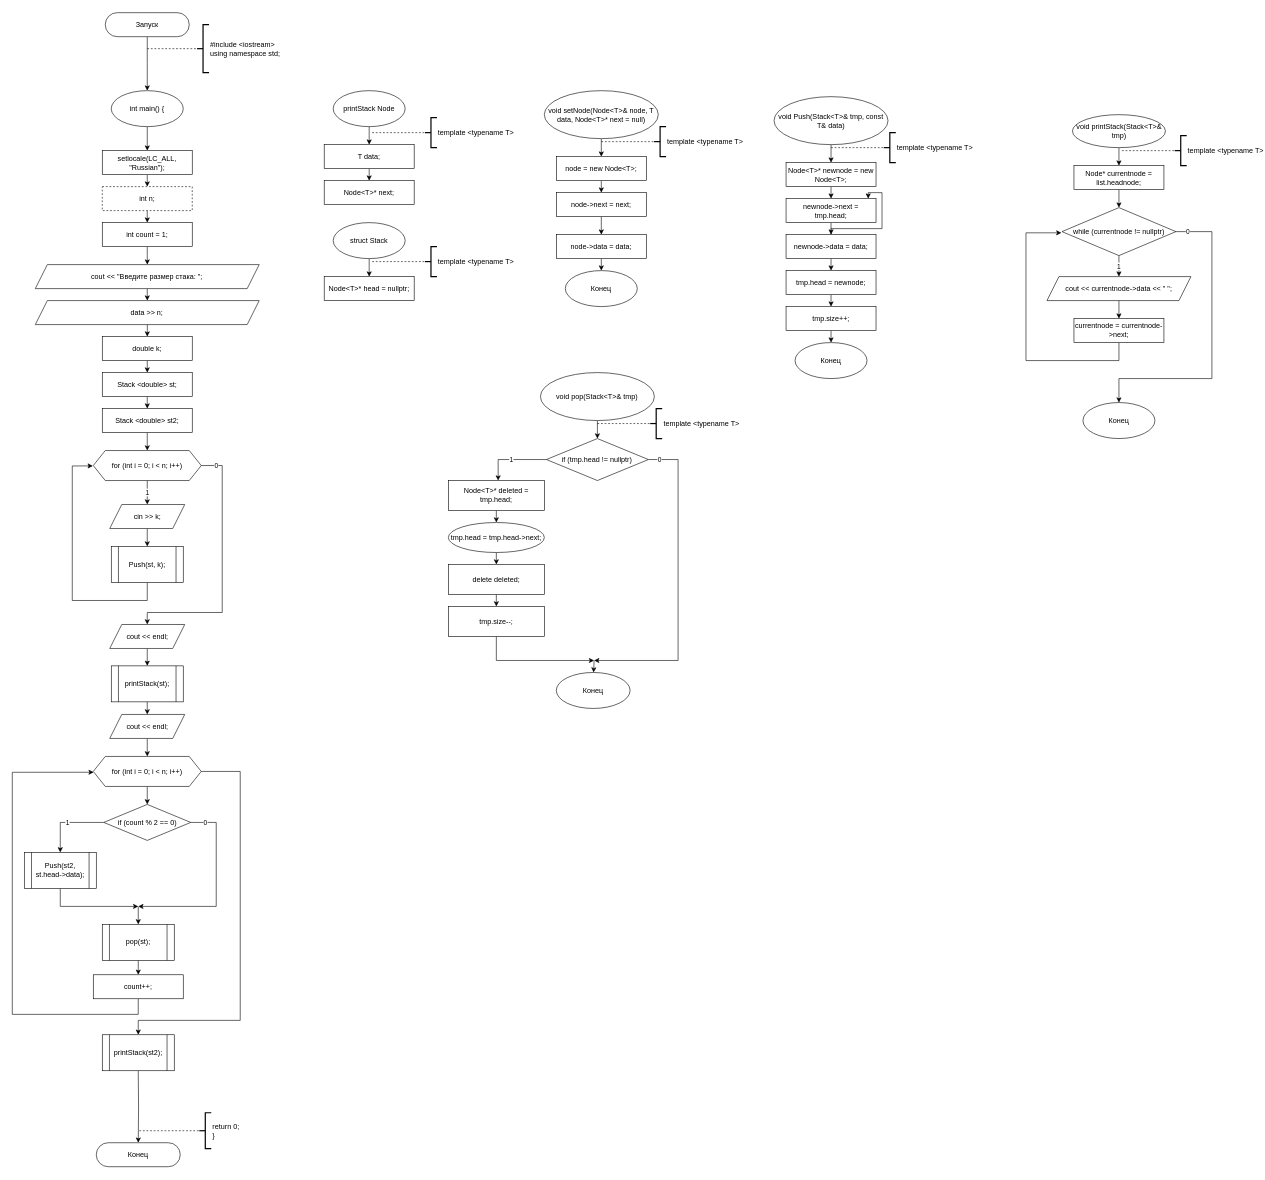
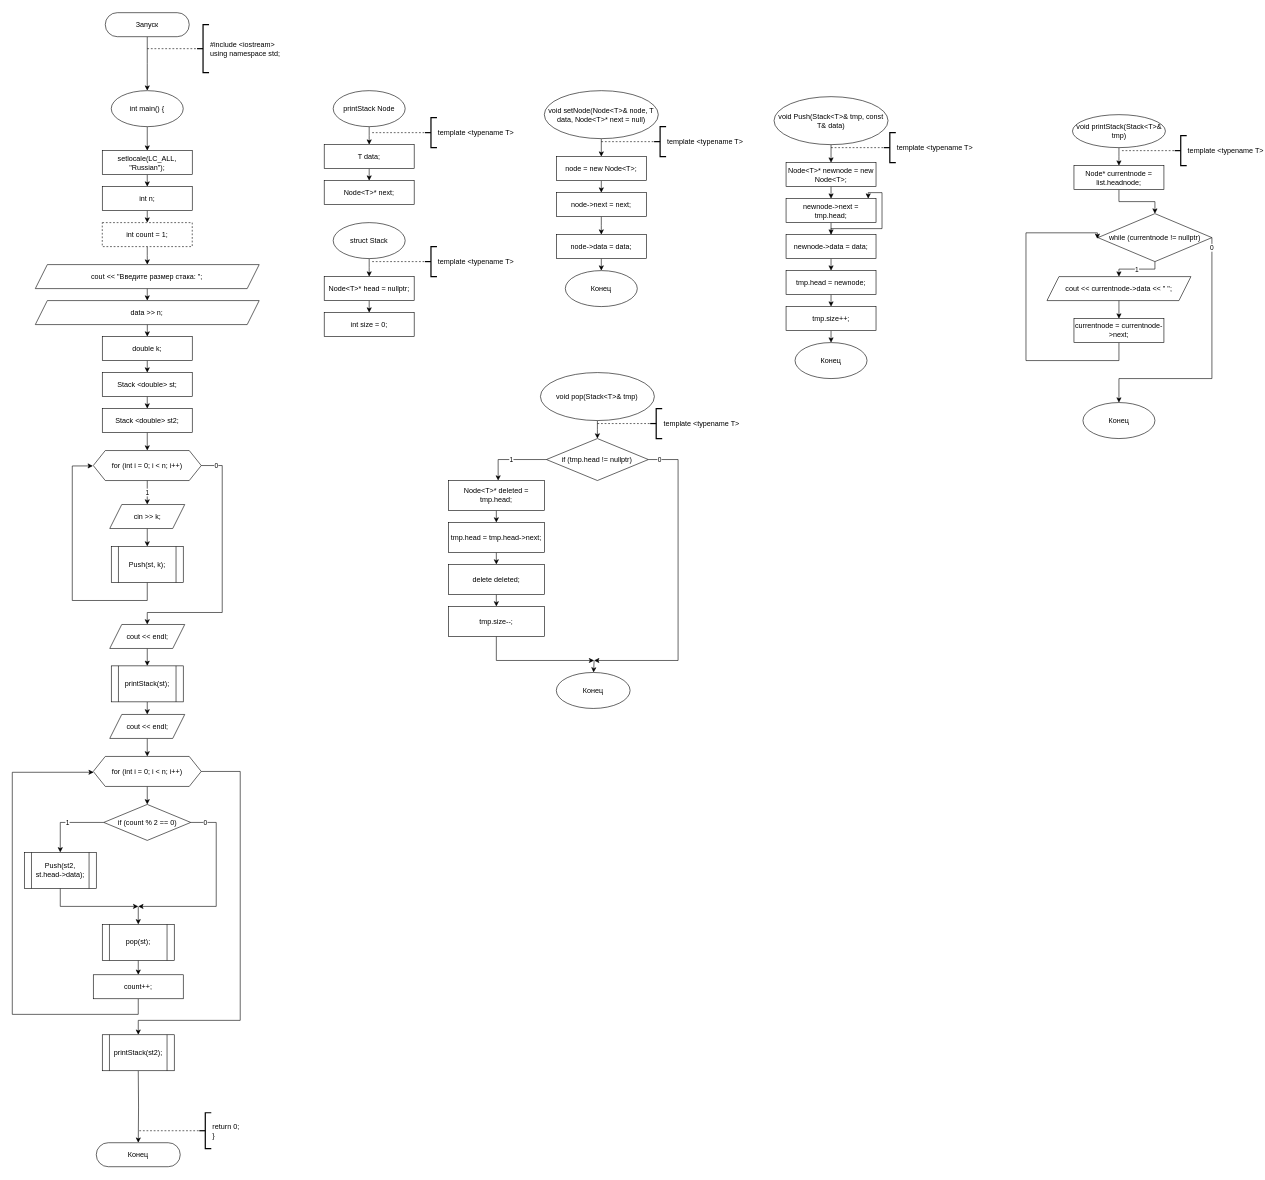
node "int n;": style dashed -> solid
node "while (currentnode != nullptr)": moved (1119, 231) -> (1155, 237)
node "int count = 1;": style solid -> dashed
edge "Node<T>* head = nullptr;" -> "int size = 0;": added
node "int size = 0;": added
node "tmp.head = tmp.head->next;": shape ellipse -> rectangle
